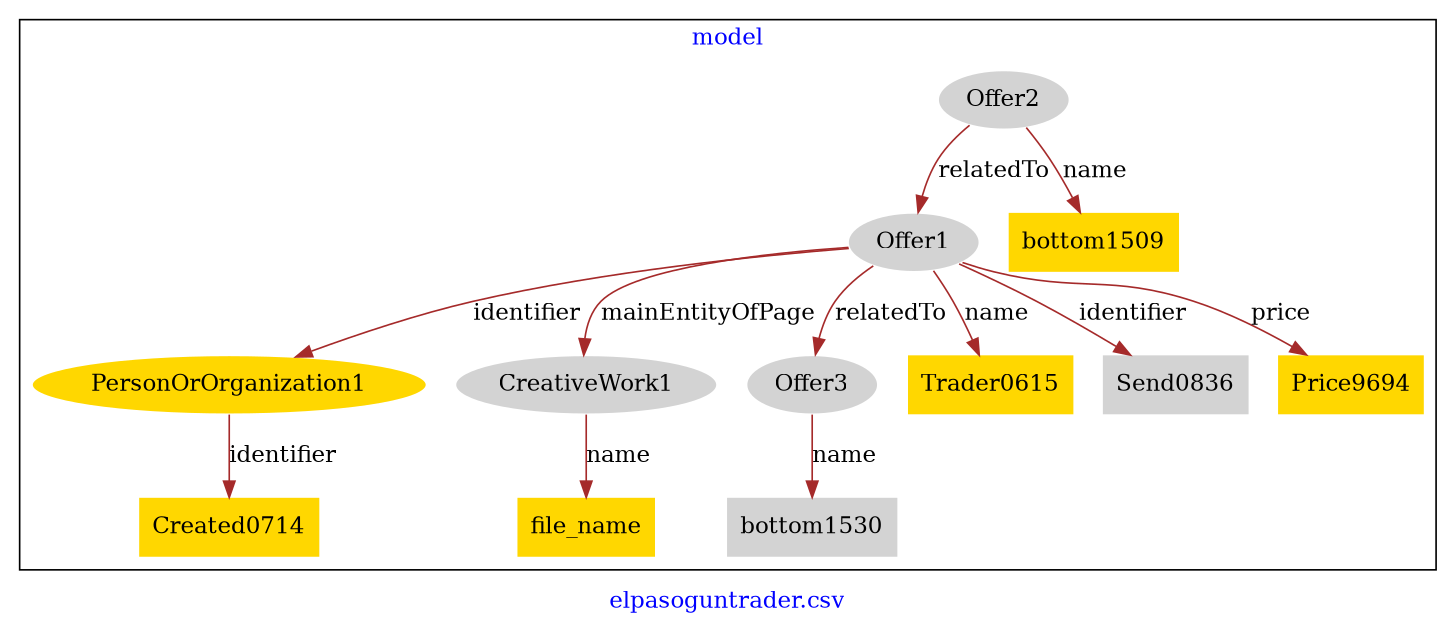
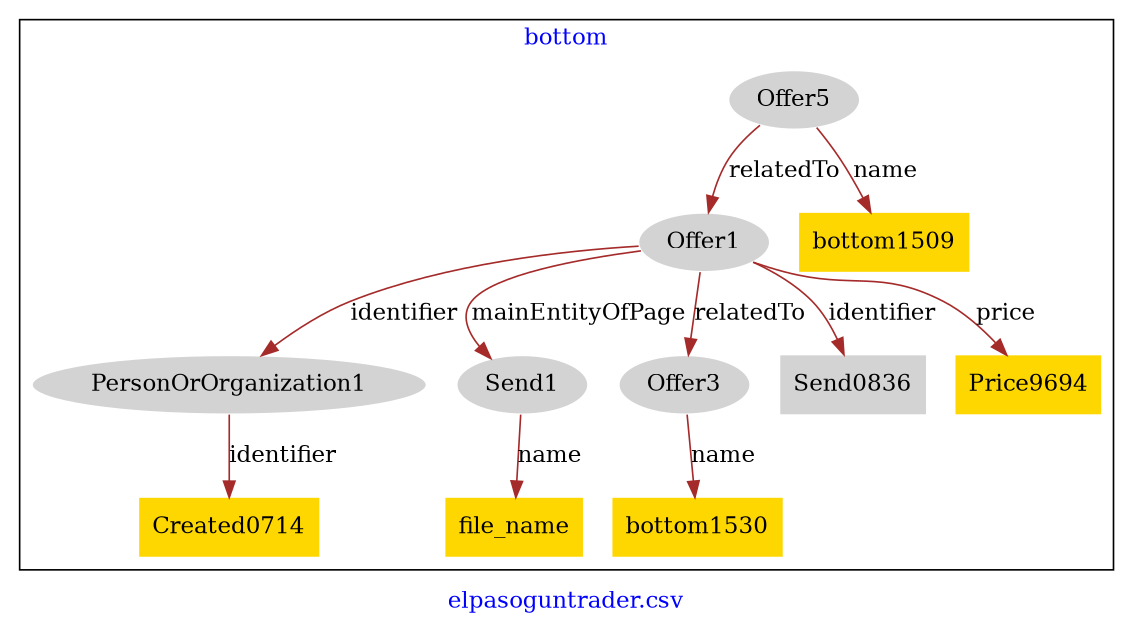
cluster "model": label "model" -> "bottom"
node "Offer2": label "Offer2" -> "Offer5"
node "PersonOrOrganization1": fillcolor gold -> lightgray
node "CreativeWork1": label "CreativeWork1" -> "Send1"
node "Trader0615": removed
node "bottom1530": fillcolor lightgray -> gold
